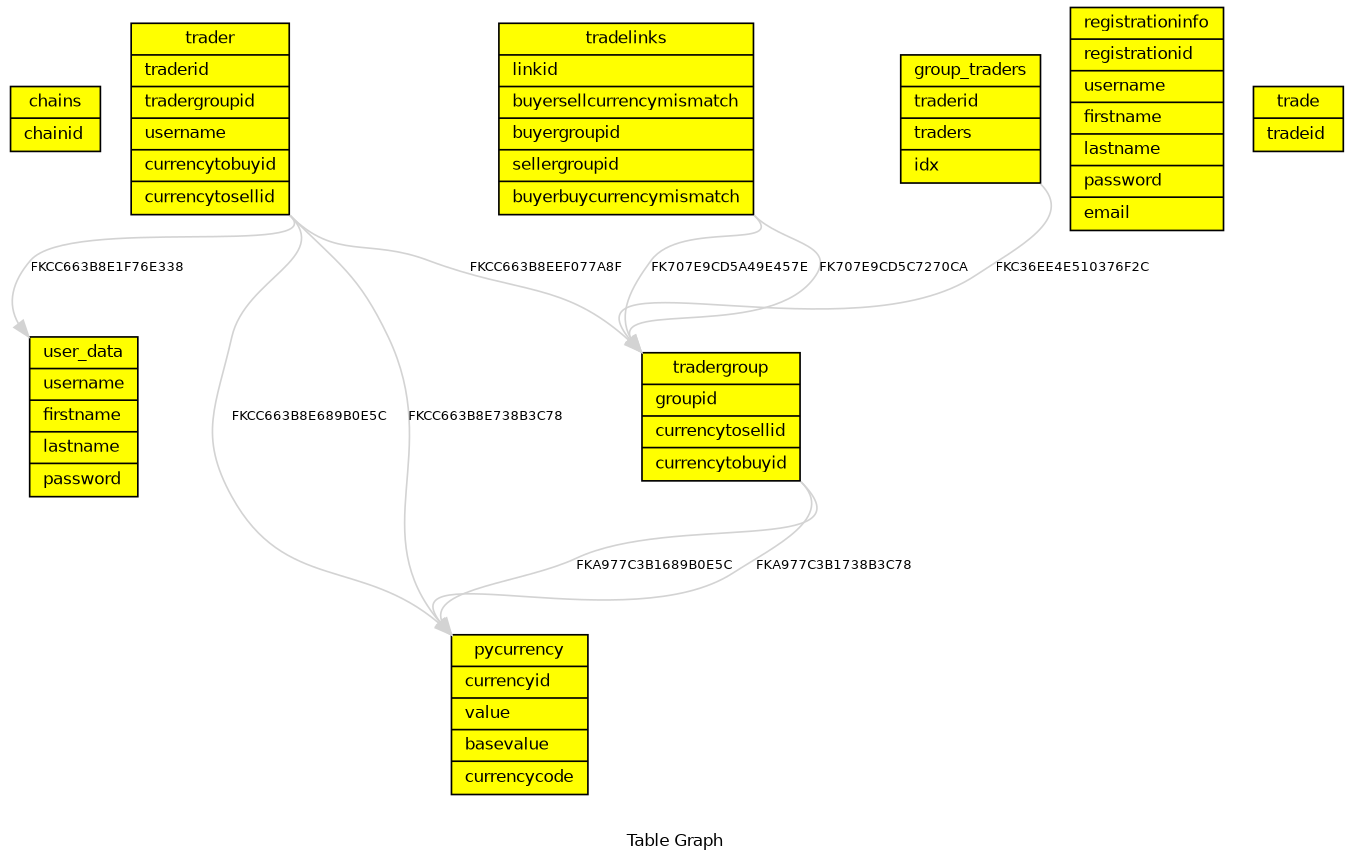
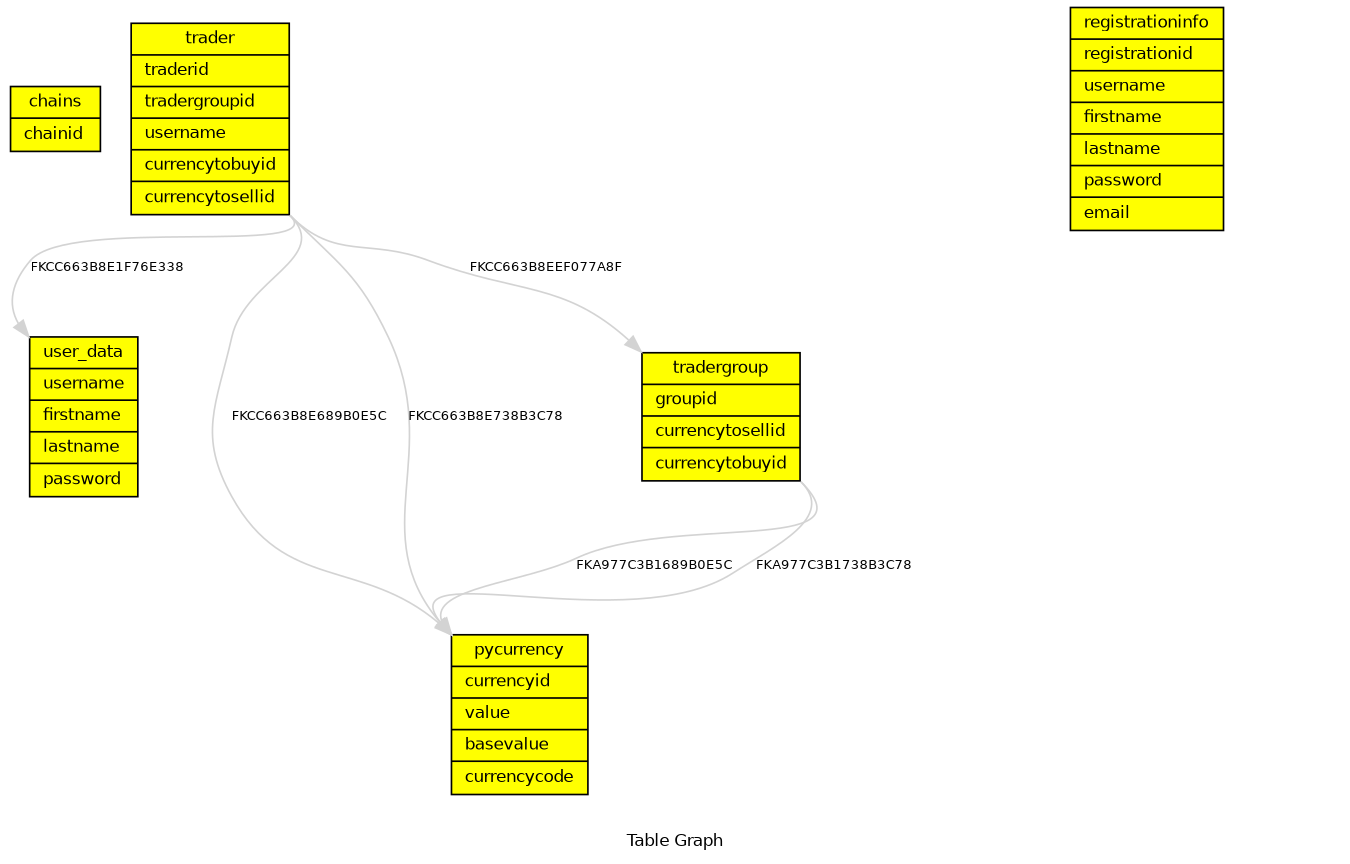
node "tradelinks": removed
node "group_traders": removed
node "trade": removed
